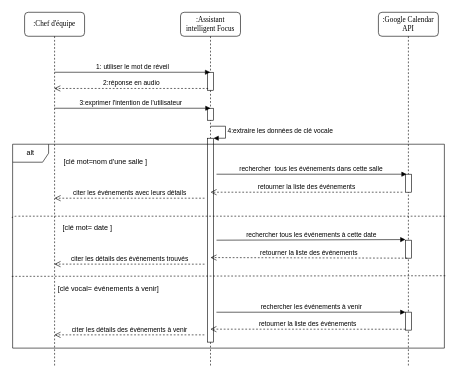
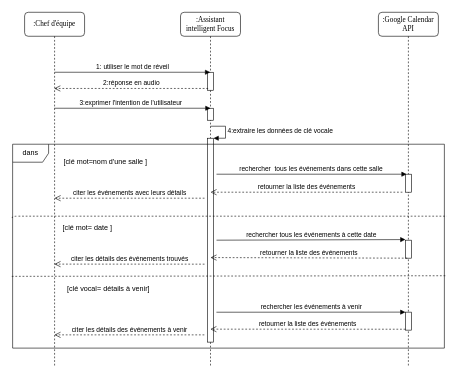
node "alt": label "alt" -> "dans"
node "[clé vocal= événements à venir]": label "[clé vocal= événements à venir]" -> "[clé vocal= détails à venir]"
